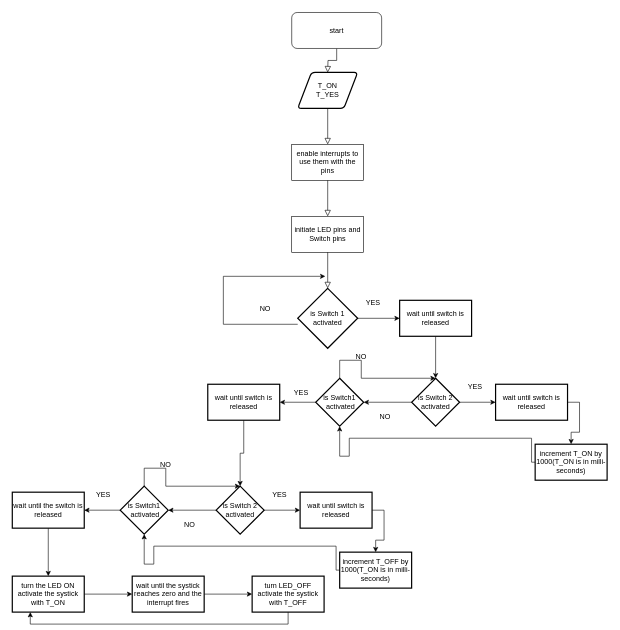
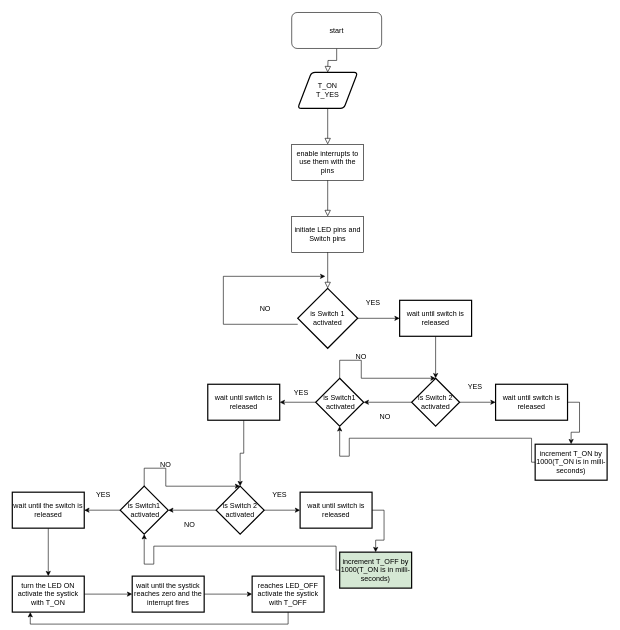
node "increment T_OFF by 1000(T_ON is in milli-seconds)": fillcolor #ffffff -> #d5e8d4
node "turn LED_OFF activate the systick with T_OFF": label "turn LED_OFF activate the systick with T_OFF" -> "reaches LED_OFF activate the systick with T_OFF"
